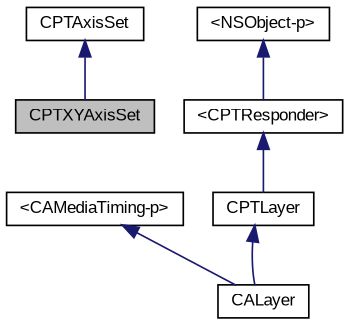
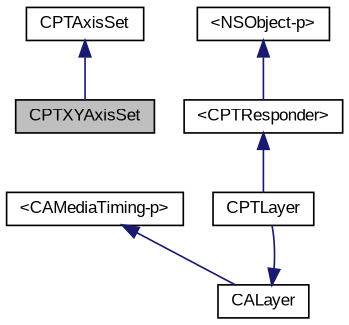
edge "CALayer" -> "CPTLayer": reversed
